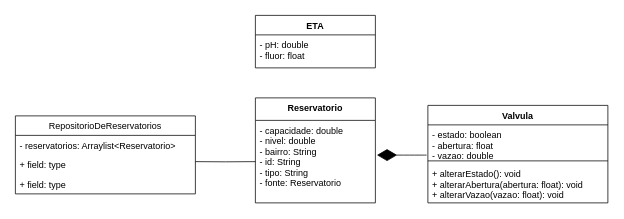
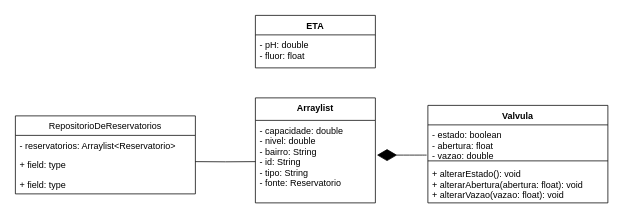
node "Reservatorio": label "Reservatorio" -> "Arraylist"
